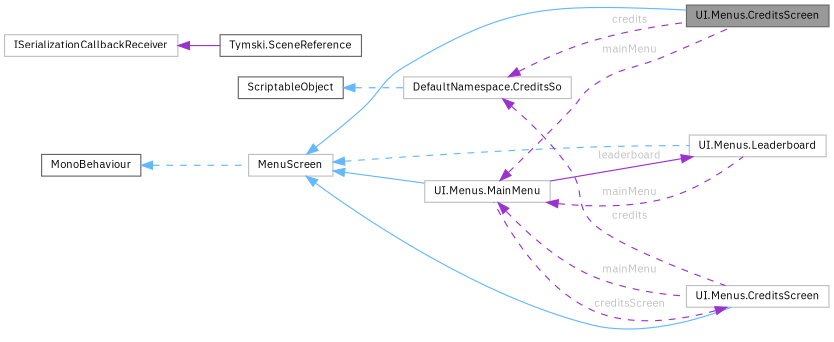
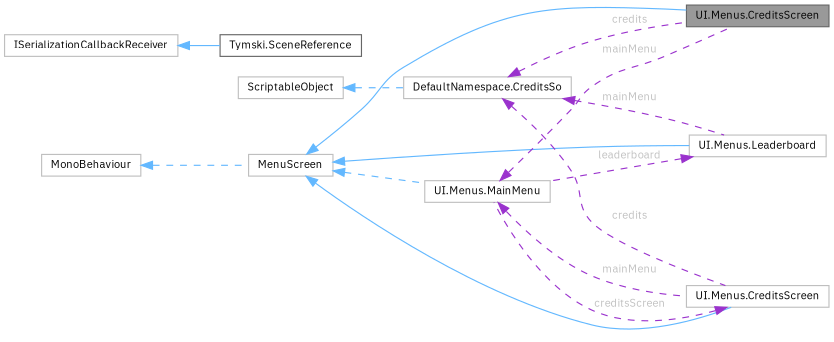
edge "Tymski.SceneReference" -> "ISerializationCallbackReceiver": color darkorchid3 -> steelblue1
node "ScriptableObject": color gray40 -> grey75
edge "UI.Menus.Leaderboard" -> "MenuScreen": style dashed -> solid
node "MonoBehaviour": color gray40 -> grey75
edge "UI.Menus.MainMenu" -> "UI.Menus.Leaderboard": style solid -> dashed
edge "UI.Menus.MainMenu" -> "MenuScreen": style solid -> dashed
edge "UI.Menus.Leaderboard" -> "UI.Menus.MainMenu": now "UI.Menus.Leaderboard" -> "DefaultNamespace.CreditsSo"
